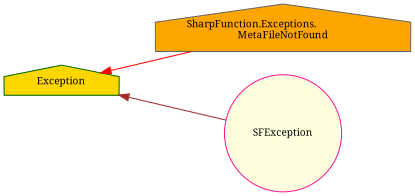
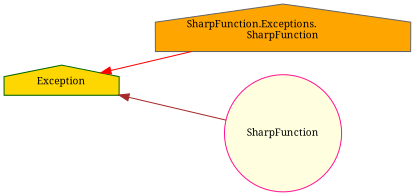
node "SharpFunction.Exceptions. MetaFileNotFound": label "SharpFunction.Exceptions. MetaFileNotFound" -> "SharpFunction.Exceptions. SharpFunction"
node "SFException": label "SFException" -> "SharpFunction"
